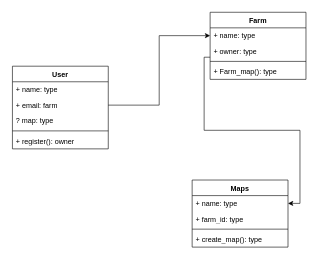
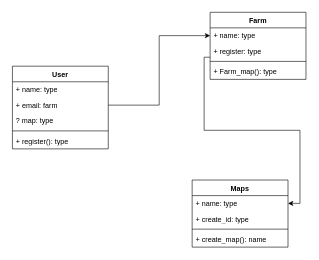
node "+ owner: type": label "+ owner: type" -> "+ register: type"
node "+ register(): owner": label "+ register(): owner" -> "+ register(): type"
node "+ farm_id: type": label "+ farm_id: type" -> "+ create_id: type"
node "+ create_map(): type": label "+ create_map(): type" -> "+ create_map(): name"
